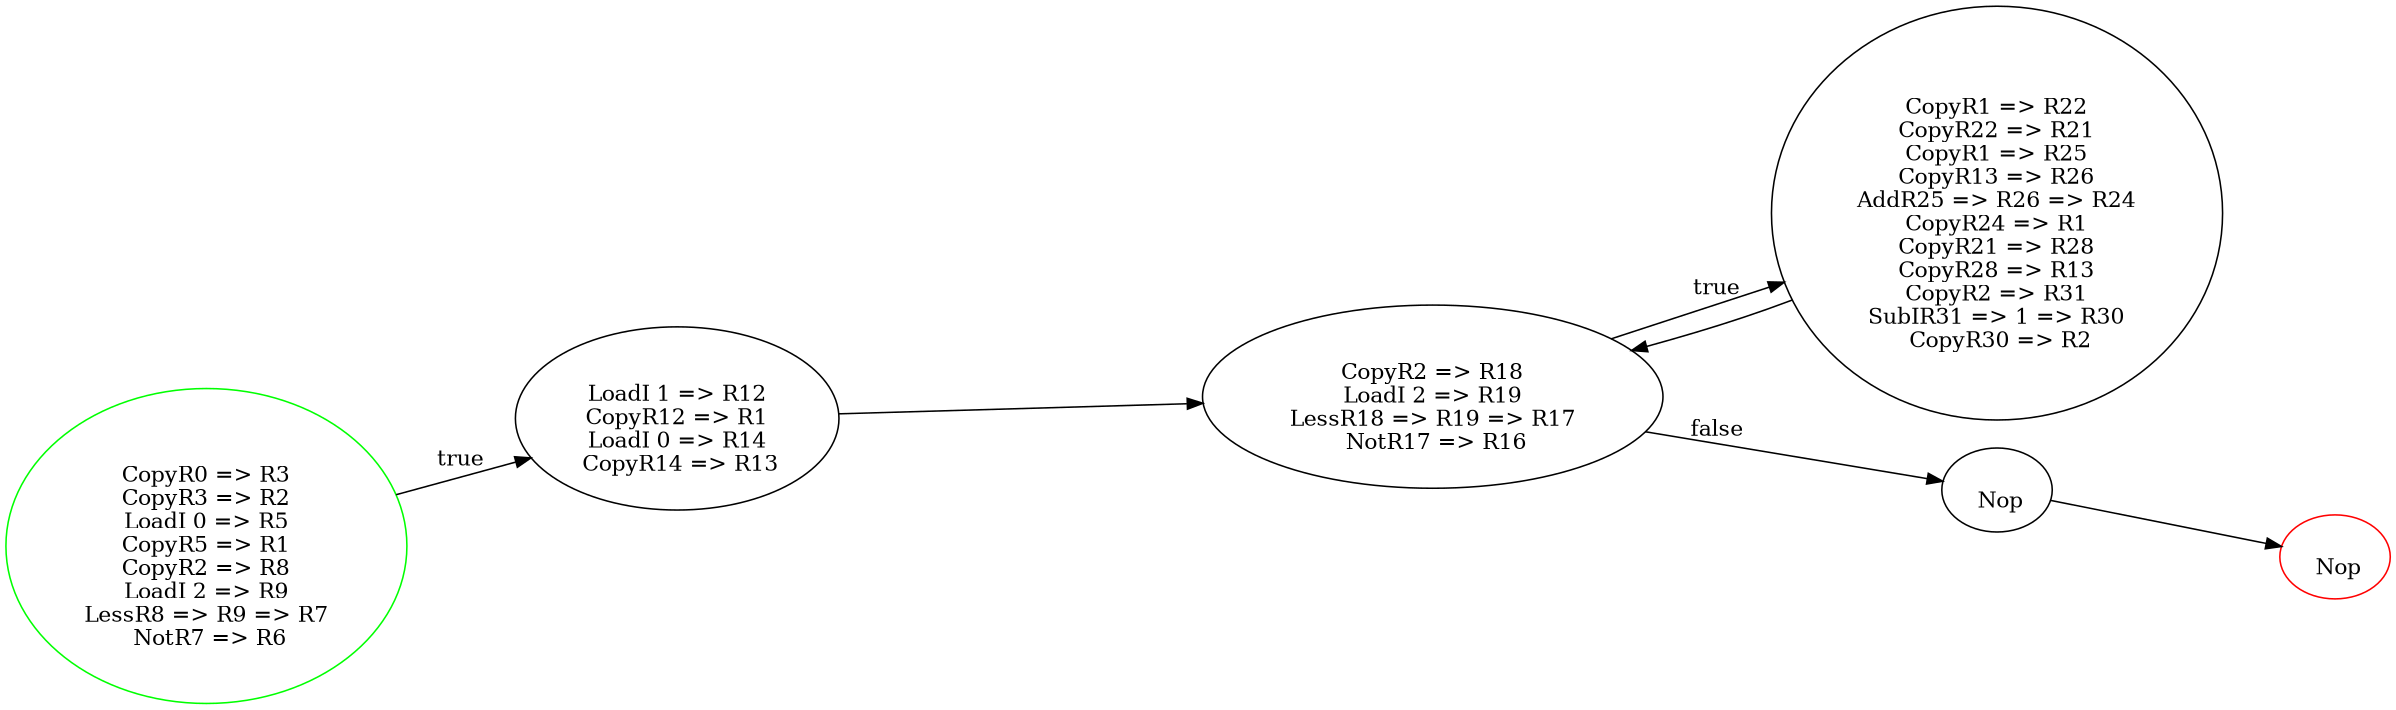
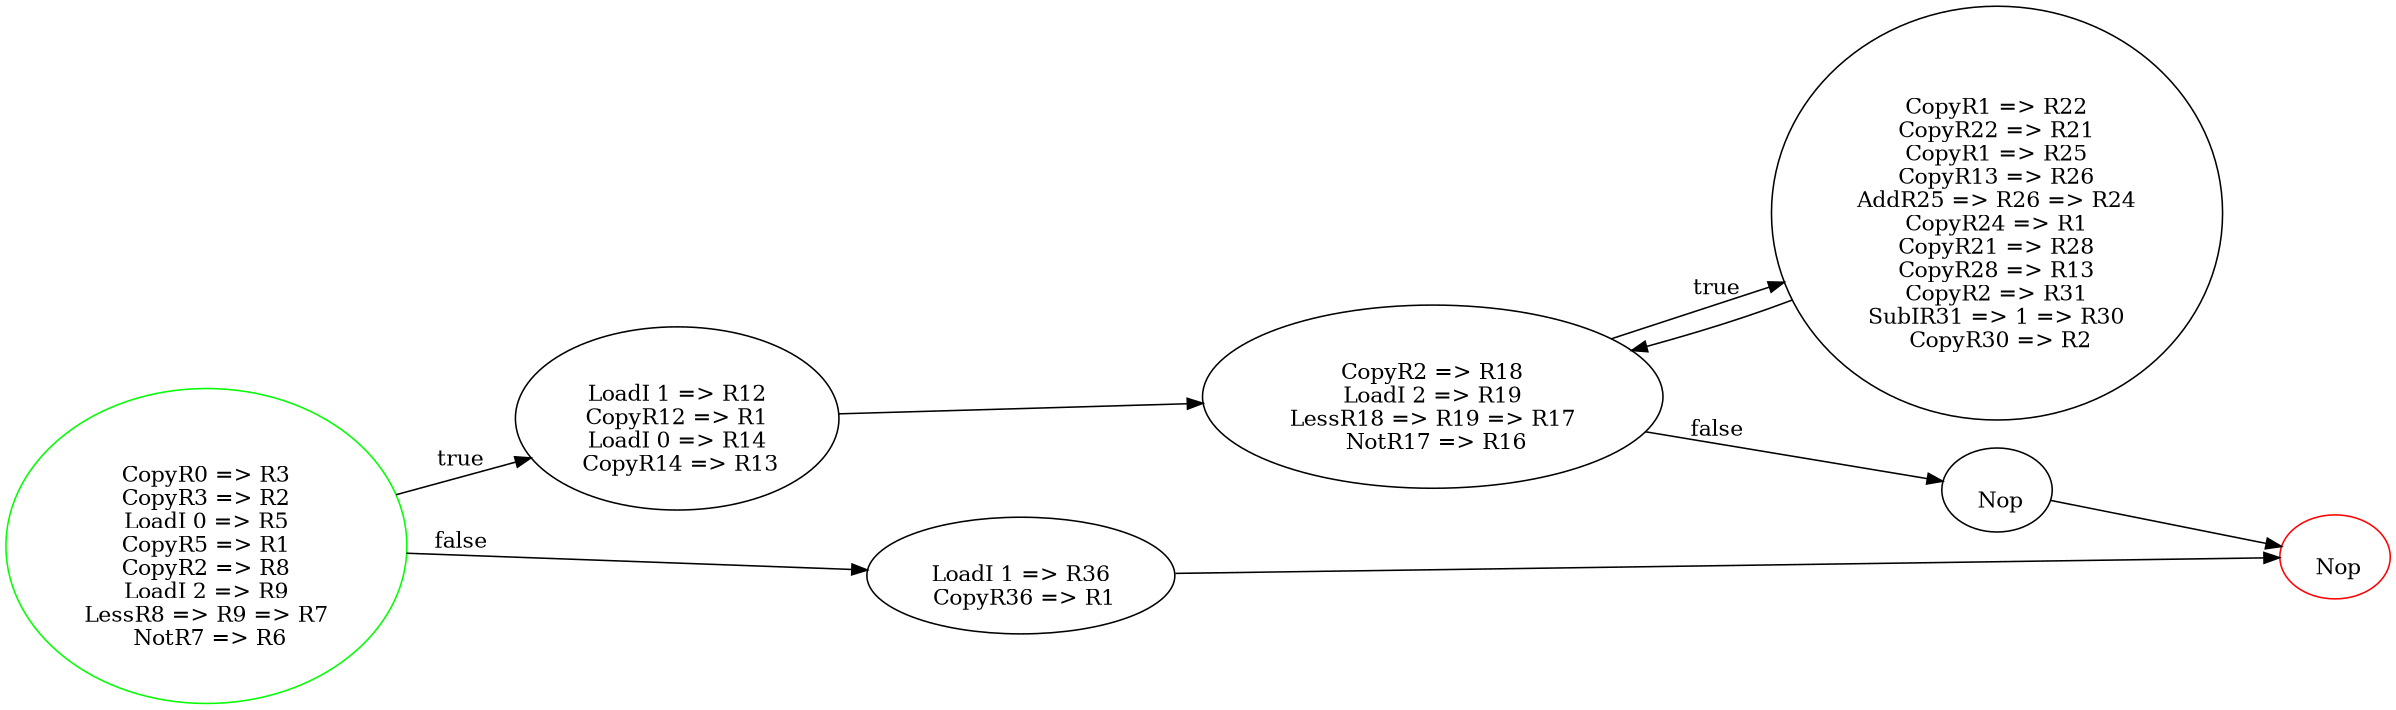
node "LoadI 1 => R36 CopyR36 => R1": added
